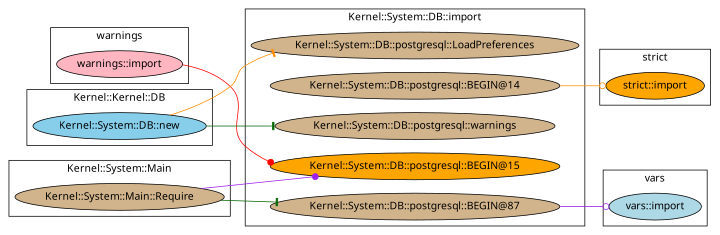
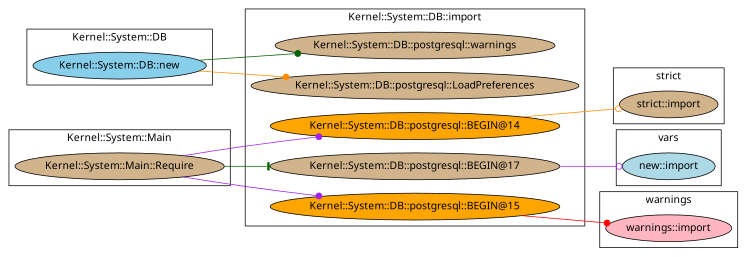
node "Kernel::System::DB::postgresql::BEGIN@14": fillcolor tan -> orange
node "strict::import": fillcolor orange -> tan
edge "Kernel::System::DB::new" -> "Kernel::System::DB::postgresql::LoadPreferences": arrowhead tee -> dot
cluster "Kernel::Kernel::DB": label "Kernel::Kernel::DB" -> "Kernel::System::DB"
edge "warnings::import" -> "Kernel::System::DB::postgresql::BEGIN@15": reversed
edge "Kernel::System::DB::new" -> "Kernel::System::DB::postgresql::warnings": arrowhead tee -> dot
edge "Kernel::System::Main::Require" -> "Kernel::System::DB::postgresql::BEGIN@14": added
node "Kernel::System::DB::postgresql::BEGIN@87": label "Kernel::System::DB::postgresql::BEGIN@87" -> "Kernel::System::DB::postgresql::BEGIN@17"
node "vars::import": label "vars::import" -> "new::import"
